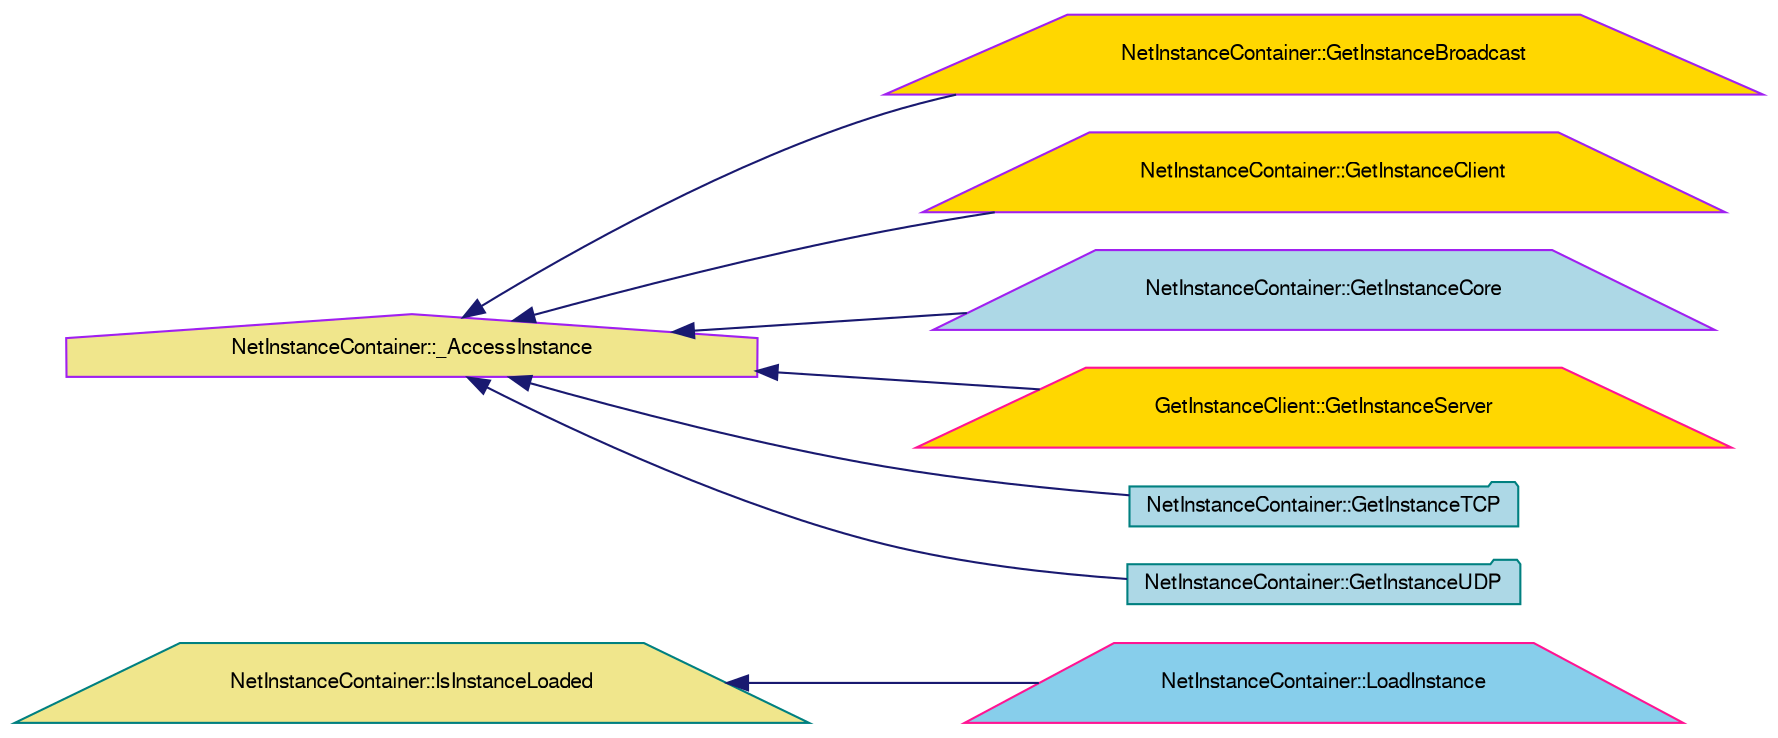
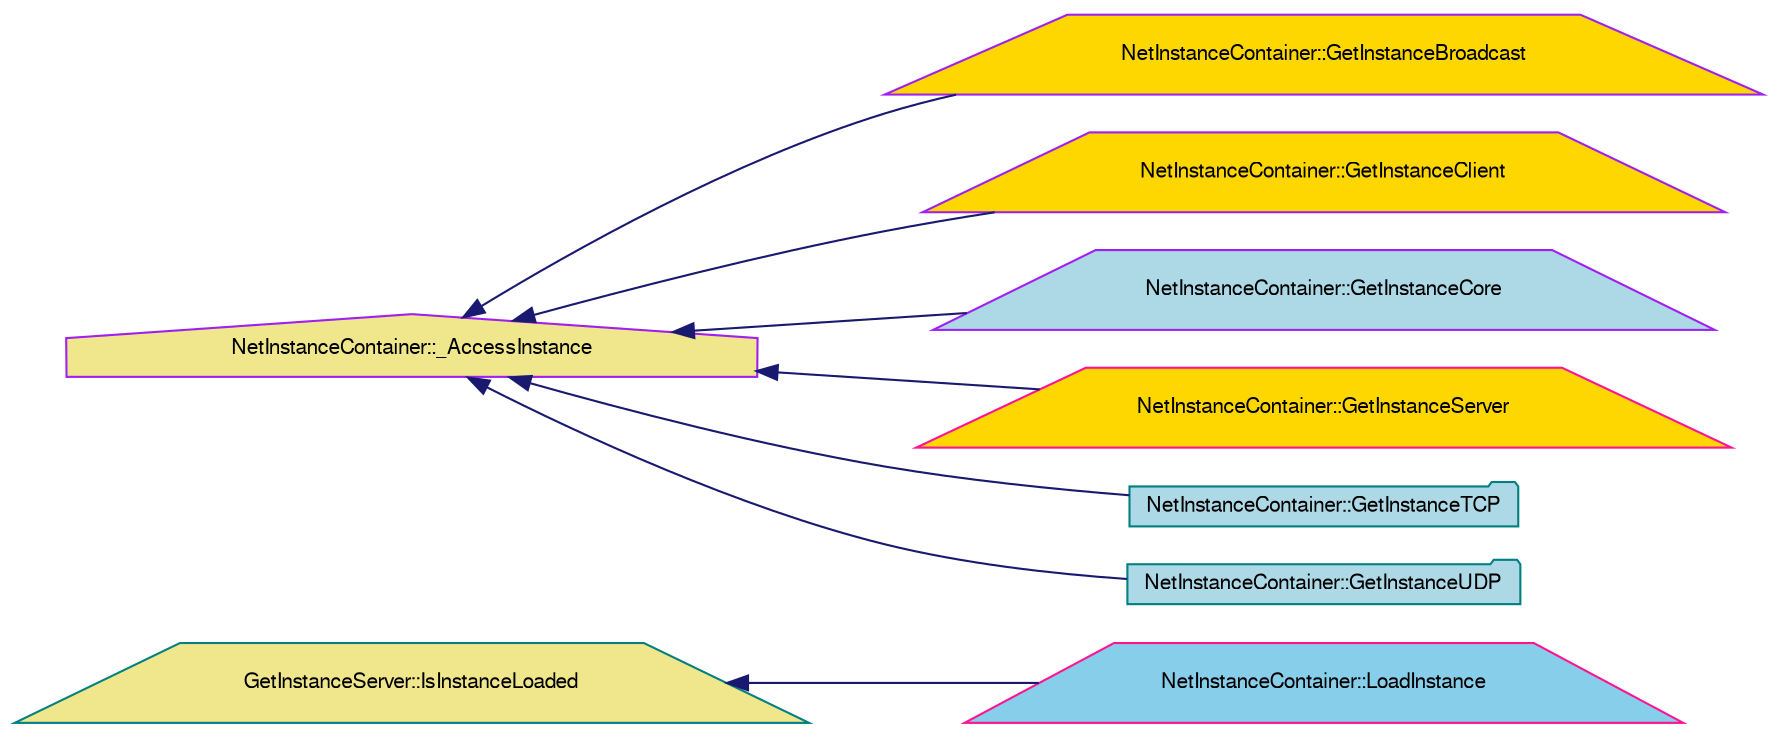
node "GetInstanceClient::GetInstanceServer": label "GetInstanceClient::GetInstanceServer" -> "NetInstanceContainer::GetInstanceServer"
node "NetInstanceContainer::IsInstanceLoaded": label "NetInstanceContainer::IsInstanceLoaded" -> "GetInstanceServer::IsInstanceLoaded"
